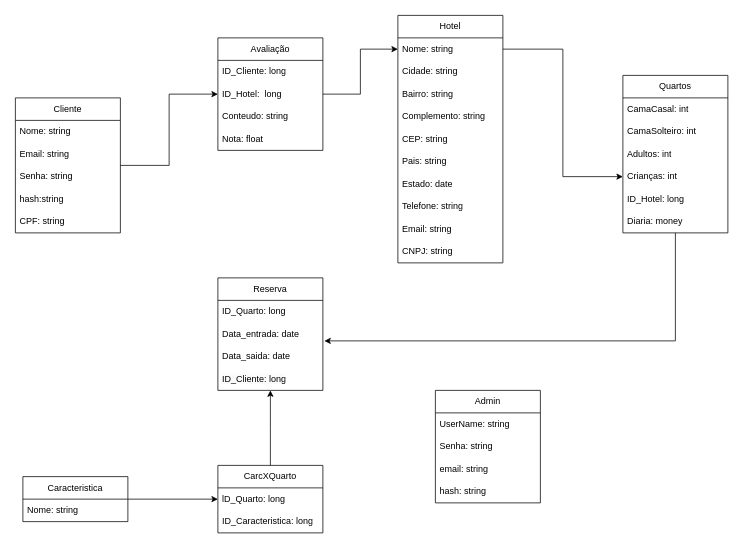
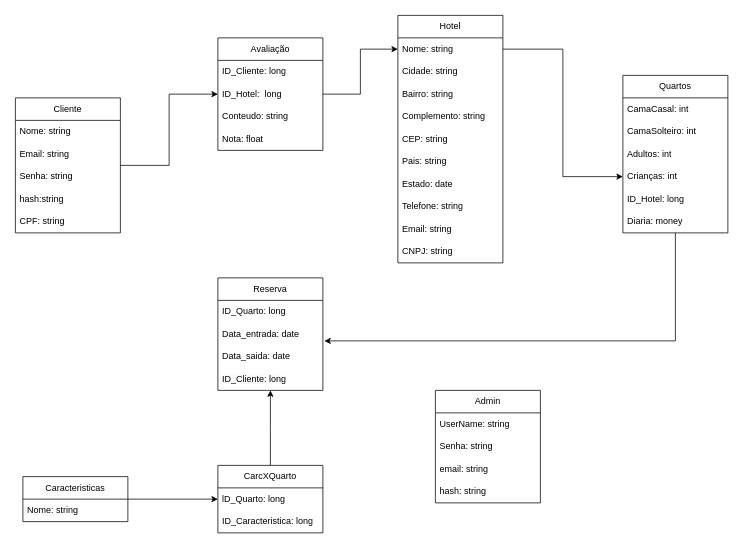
node "Caracteristica": label "Caracteristica" -> "Caracteristicas"
